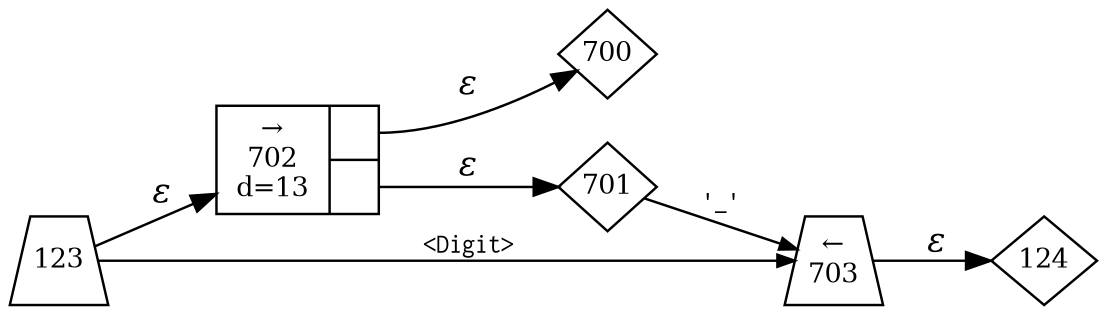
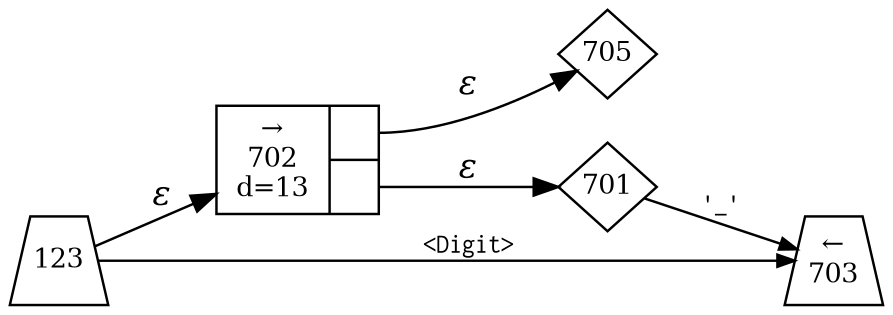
node "700": label "700" -> "705"
node "124": removed
